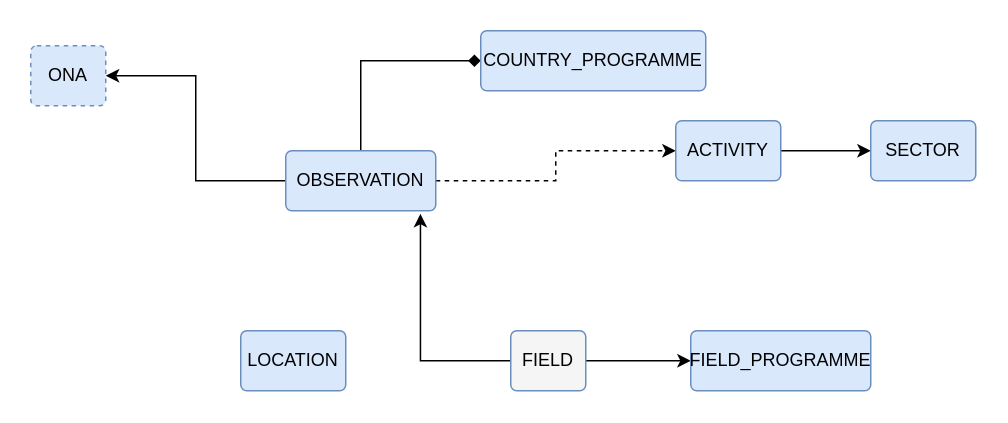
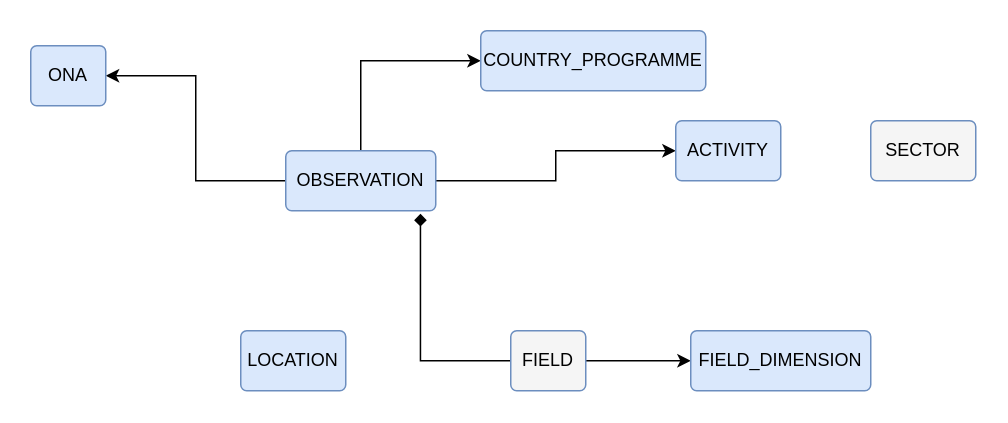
edge "OBSERVATION" -> "COUNTRY_PROGRAMME": arrowhead diamond -> classic
node "ONA": style dashed -> solid
edge "ACTIVITY" -> "SECTOR": removed
node "SECTOR": fillcolor #dae8fc -> #f5f5f5
edge "OBSERVATION" -> "ACTIVITY": style dashed -> solid
edge "FIELD" -> "OBSERVATION": arrowhead classic -> diamond
node "FIELD_PROGRAMME": label "FIELD_PROGRAMME" -> "FIELD_DIMENSION"
